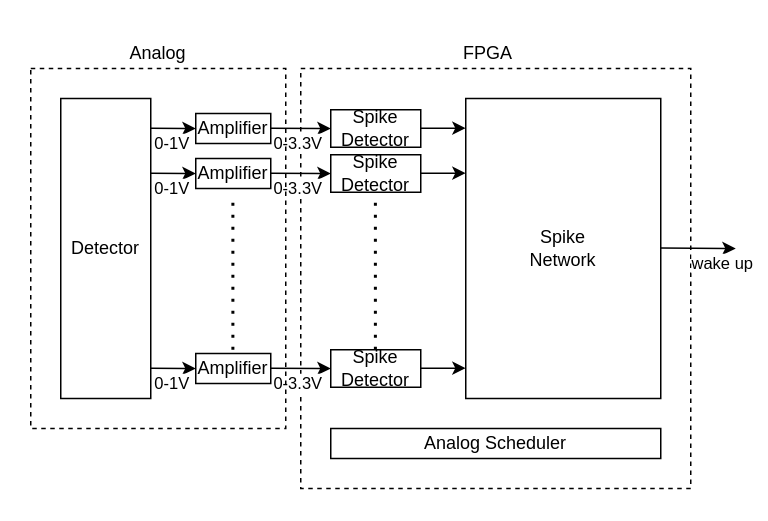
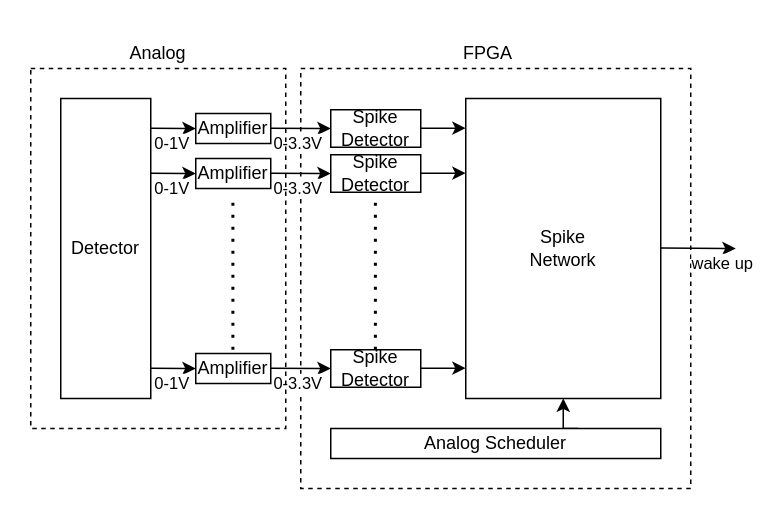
edge "Analog Scheduler" -> "Spike Network": added
